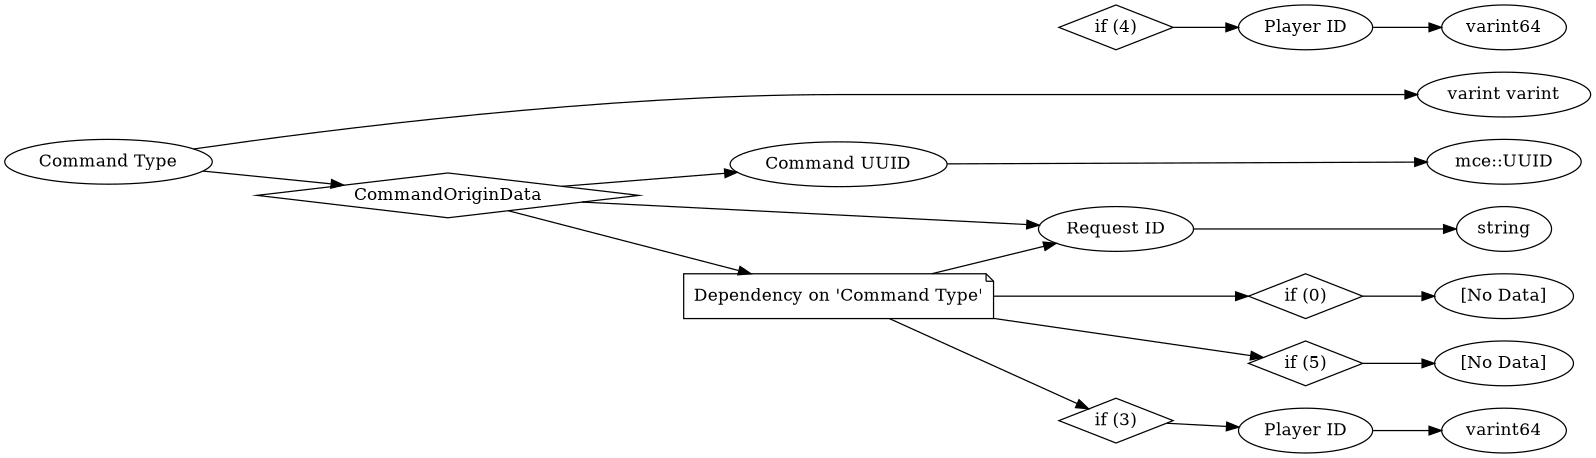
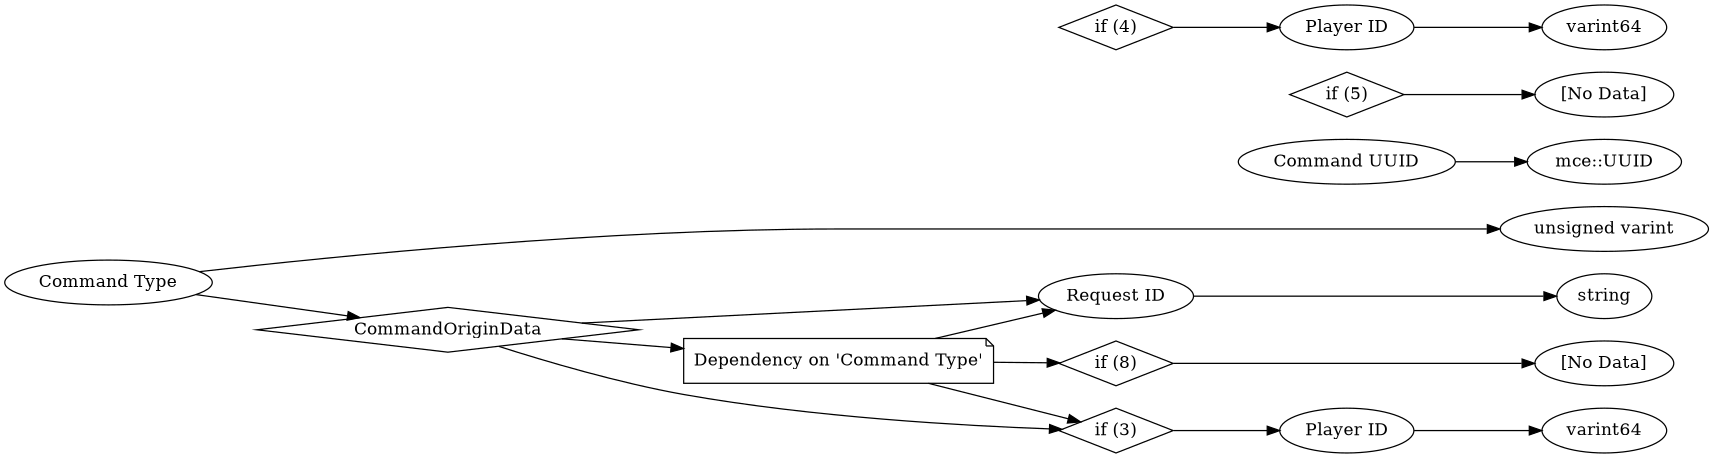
node "varint varint": label "varint varint" -> "unsigned varint"
edge "CommandOriginData" -> "Command UUID": now "CommandOriginData" -> "if (3)"
node "if (0)": label "if (0)" -> "if (8)"
edge "Dependency on 'Command Type'" -> "if (5)": removed
